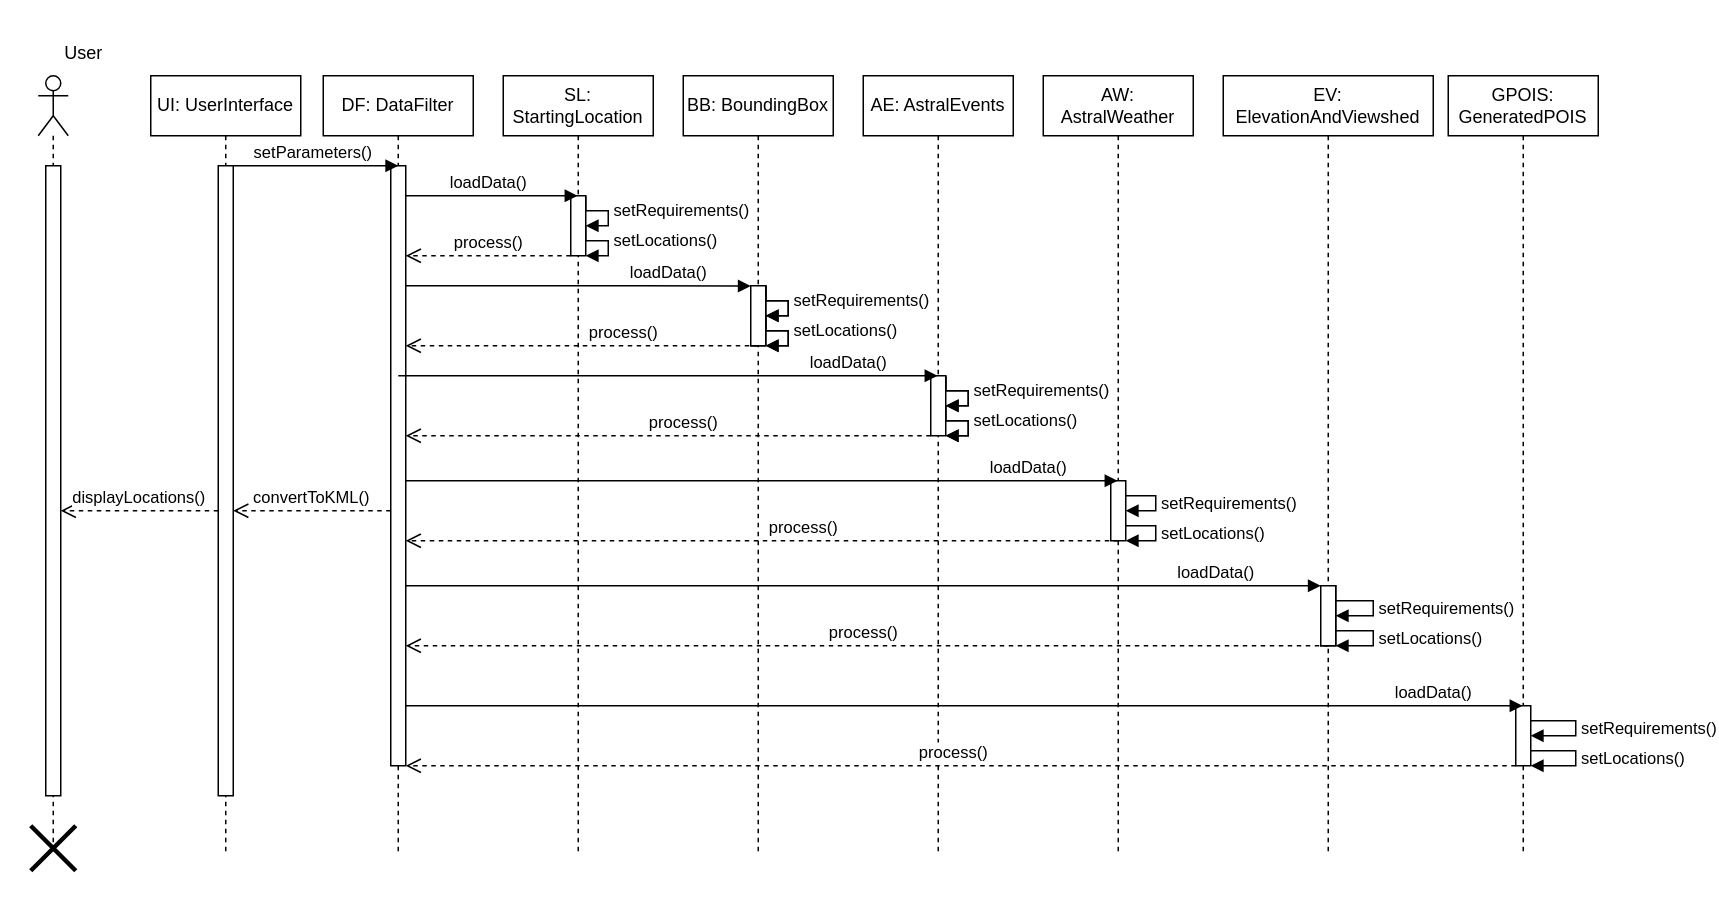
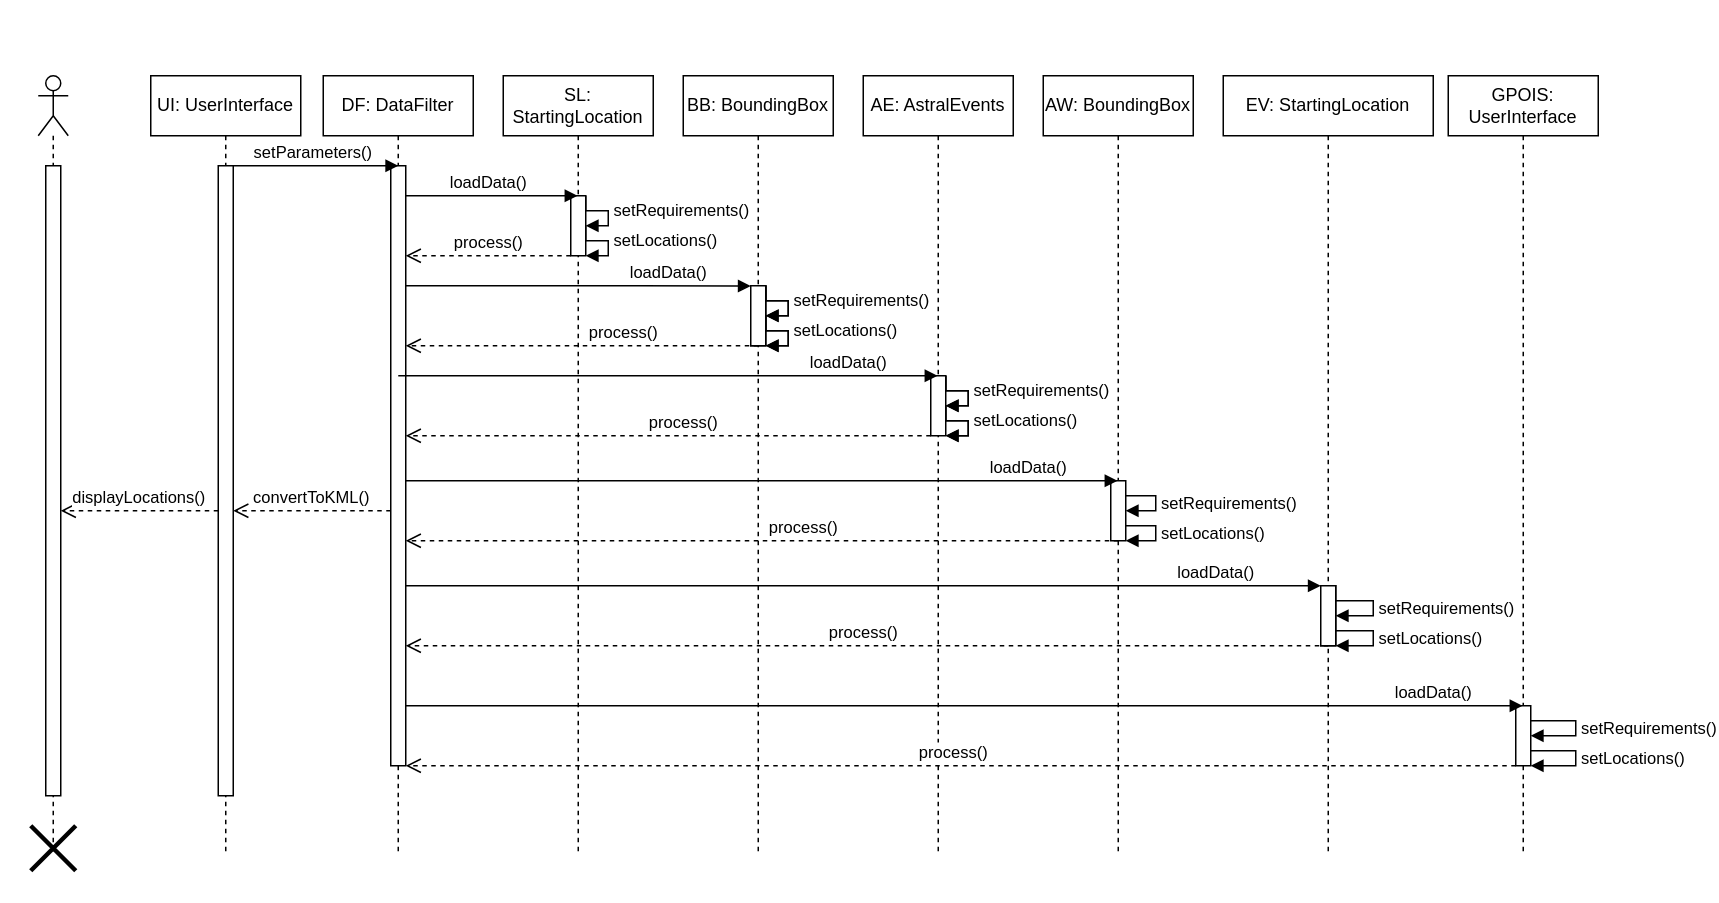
node "User": removed
node "AW: AstralWeather": label "AW: AstralWeather" -> "AW: BoundingBox"
node "EV: ElevationAndViewshed": label "EV: ElevationAndViewshed" -> "EV: StartingLocation"
node "GPOIS: GeneratedPOIS": label "GPOIS: GeneratedPOIS" -> "GPOIS: UserInterface"
